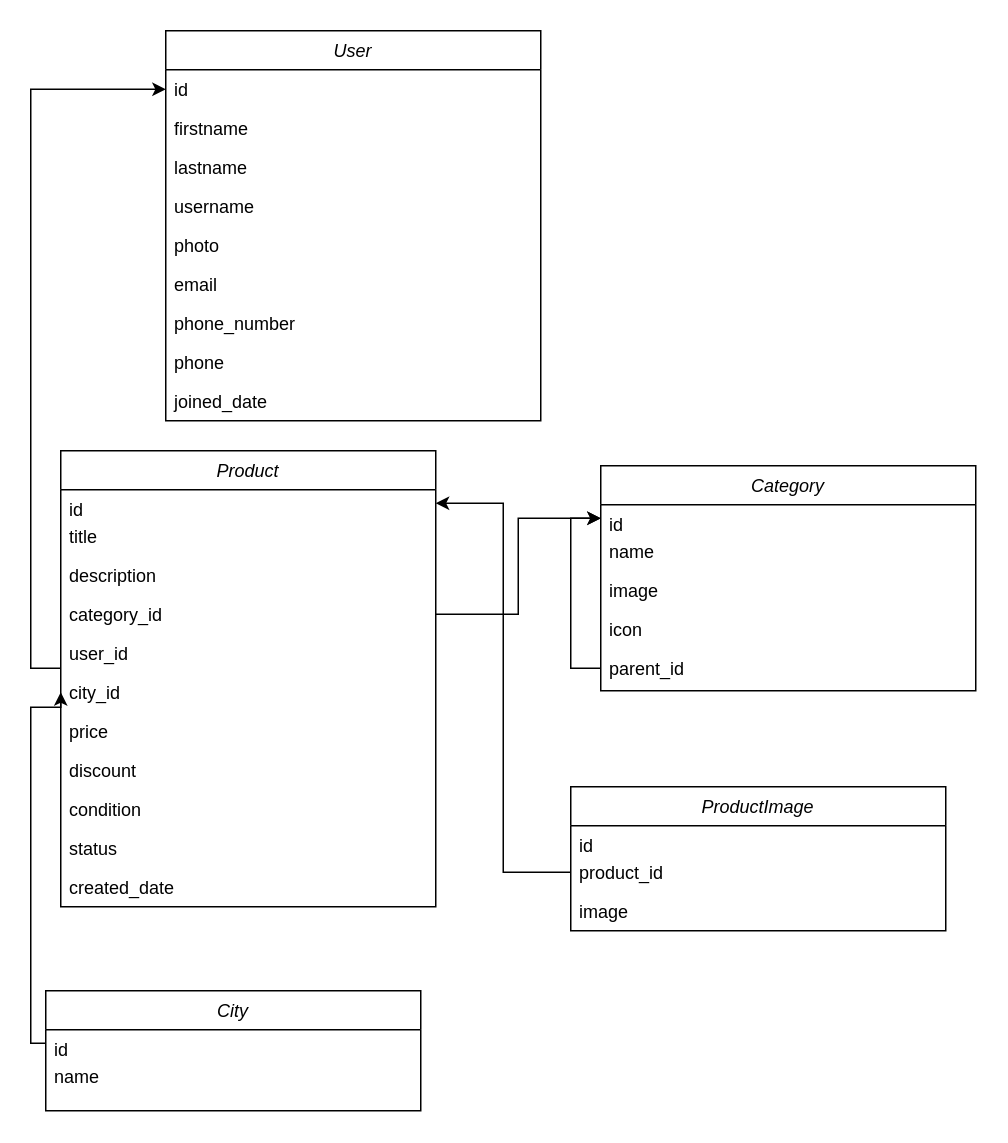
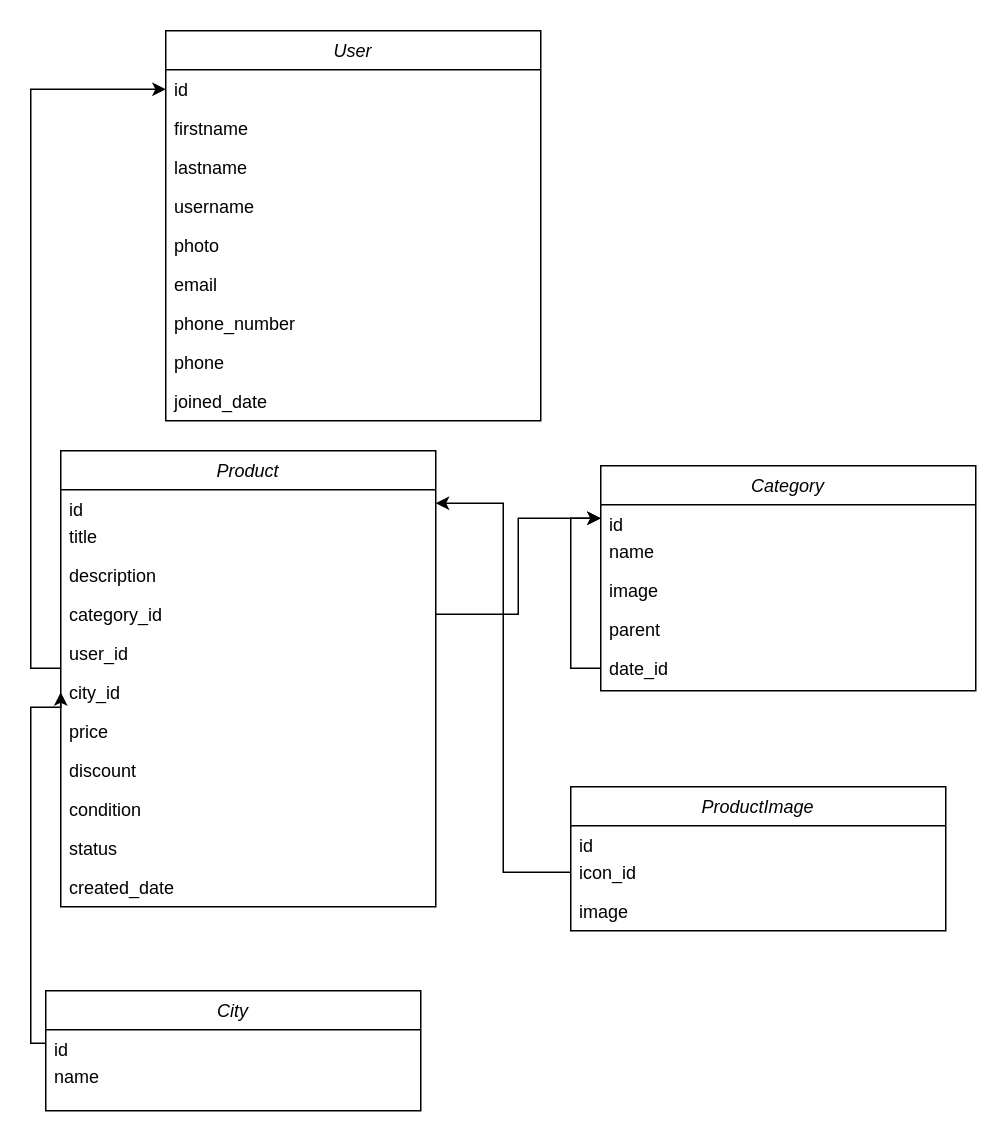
node "icon": label "icon" -> "parent"
node "parent_id": label "parent_id" -> "date_id"
node "product_id": label "product_id" -> "icon_id"
